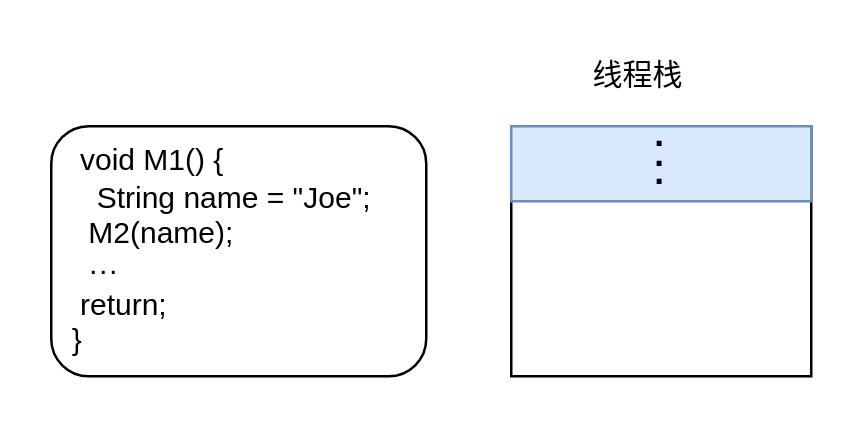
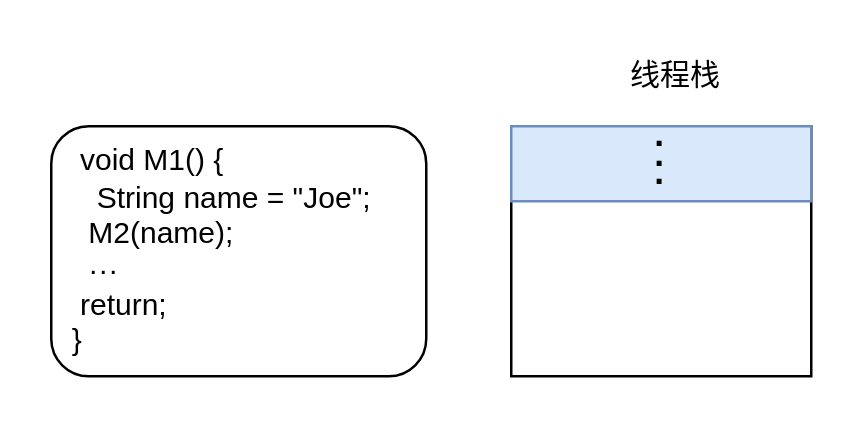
node "线程栈": moved (639, 76) -> (676, 76)
